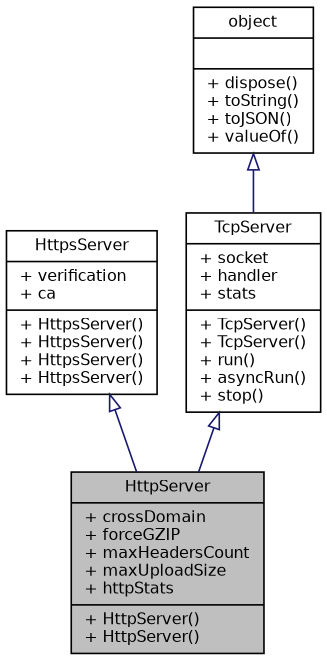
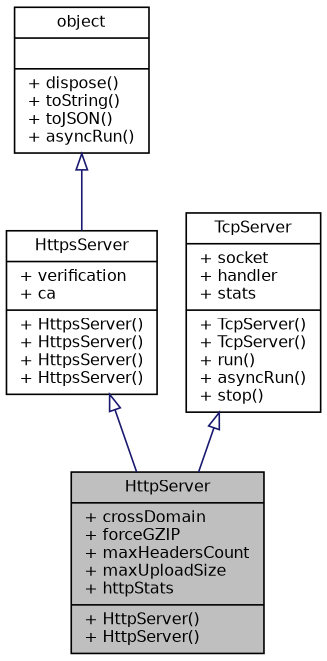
node "object": text "+ valueOf()" -> "+ asyncRun()"
edge "TcpServer" -> "object": now "HttpsServer" -> "object"
